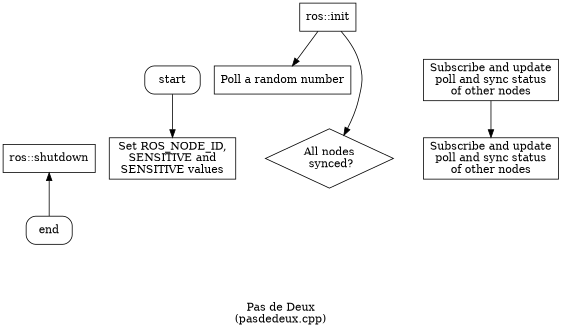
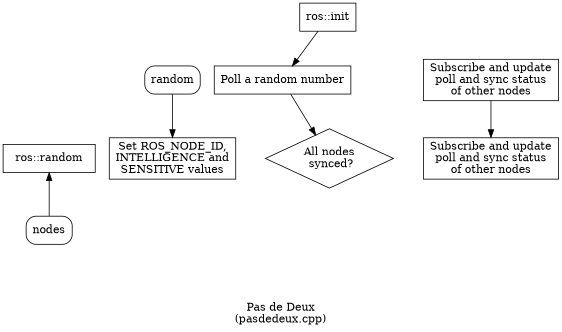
edge "ros::init" -> "All nodes synced?": now "Poll a random number" -> "All nodes synced?"
node "start": label "start" -> "random"
node "ros::shutdown": label "ros::shutdown" -> "ros::random"
node "Set ROS_NODE_ID, SENSITIVE and SENSITIVE values": label "Set ROS_NODE_ID, SENSITIVE and SENSITIVE values" -> "Set ROS_NODE_ID, INTELLIGENCE and SENSITIVE values"
node "end": label "end" -> "nodes"
